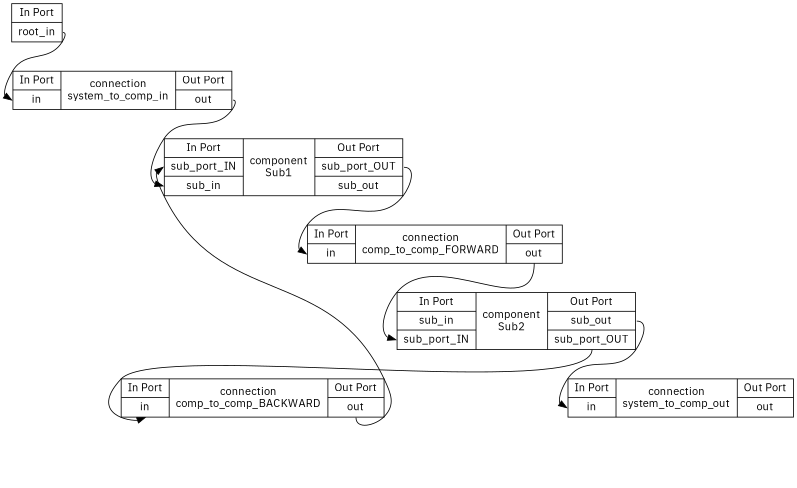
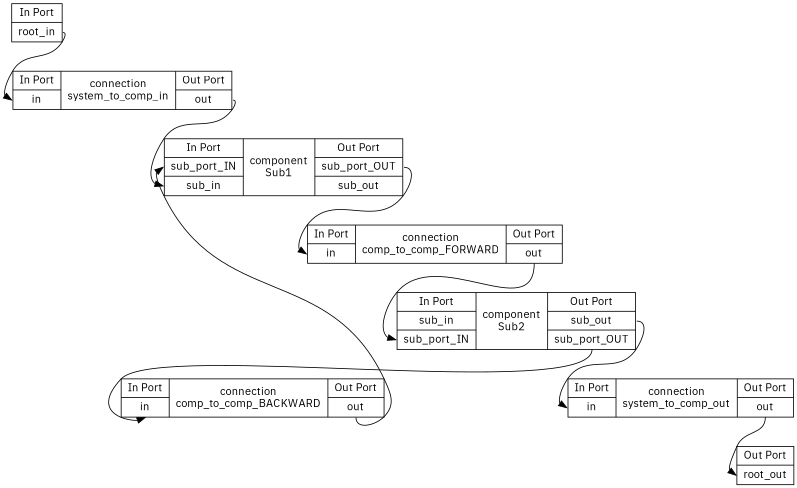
node "Out Port": added
